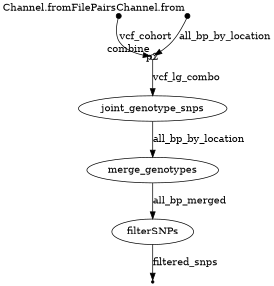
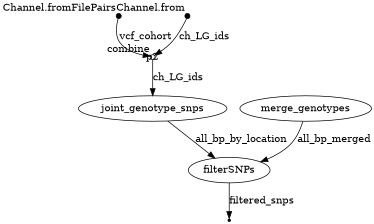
edge "Channel.from" -> "p2 combine": label "all_bp_by_location" -> "ch_LG_ids"
edge "p2 combine" -> "joint_genotype_snps": label "vcf_lg_combo" -> "ch_LG_ids"
edge "joint_genotype_snps" -> "merge_genotypes": now "joint_genotype_snps" -> "filterSNPs"
